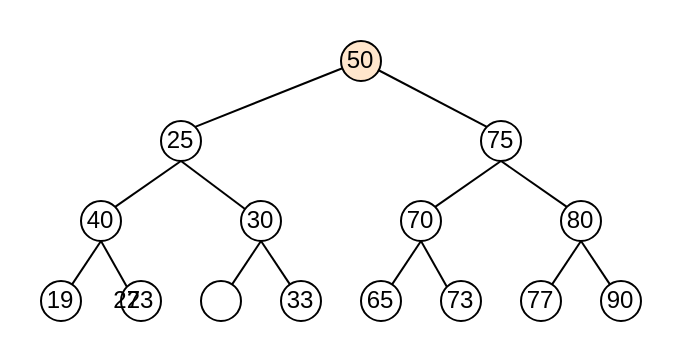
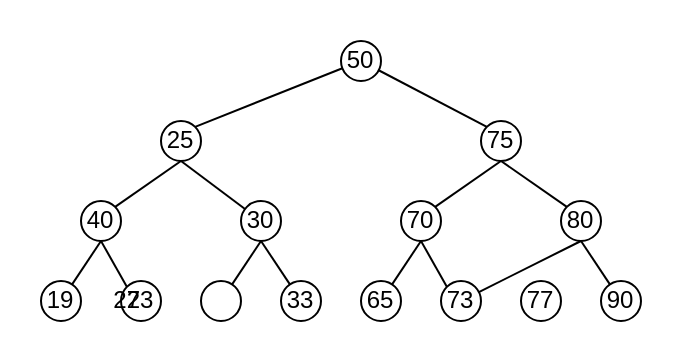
node "50": fillcolor #ffe6cc -> #ffffff
edge "80" -- "77": now "80" -- "73"
